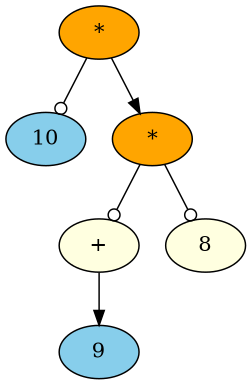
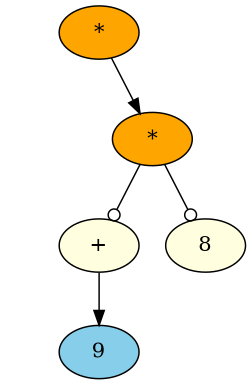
node "10": removed
